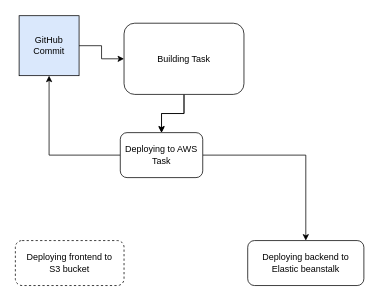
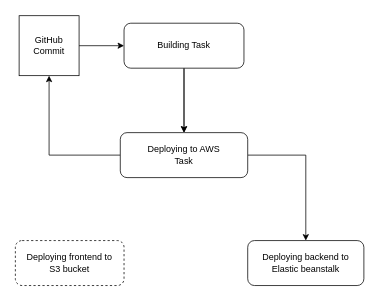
node "GitHub Commit": fillcolor #dae8fc -> #ffffff
node "Building Task": size 120x71 -> 120x45
node "Deploying to AWS Task": size 83x45 -> 128x45
